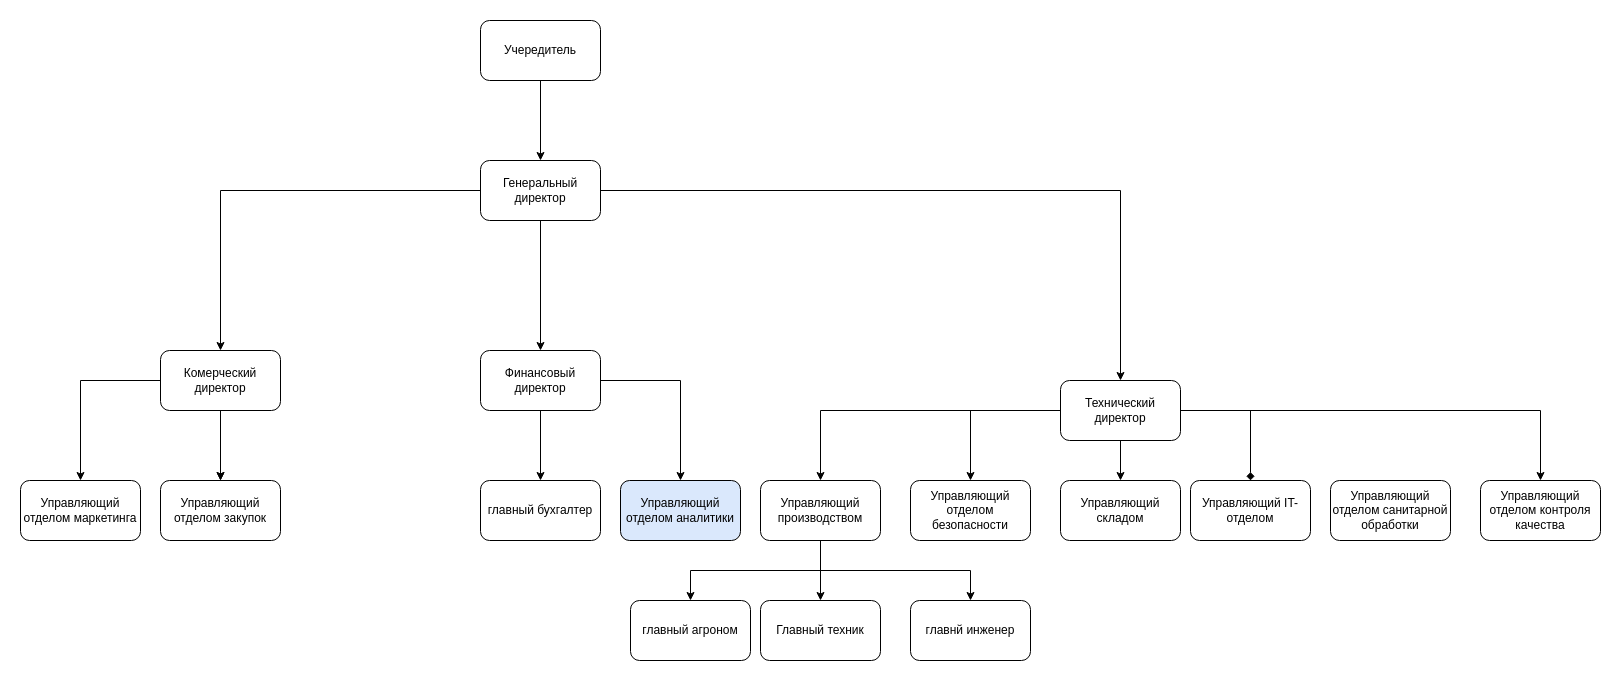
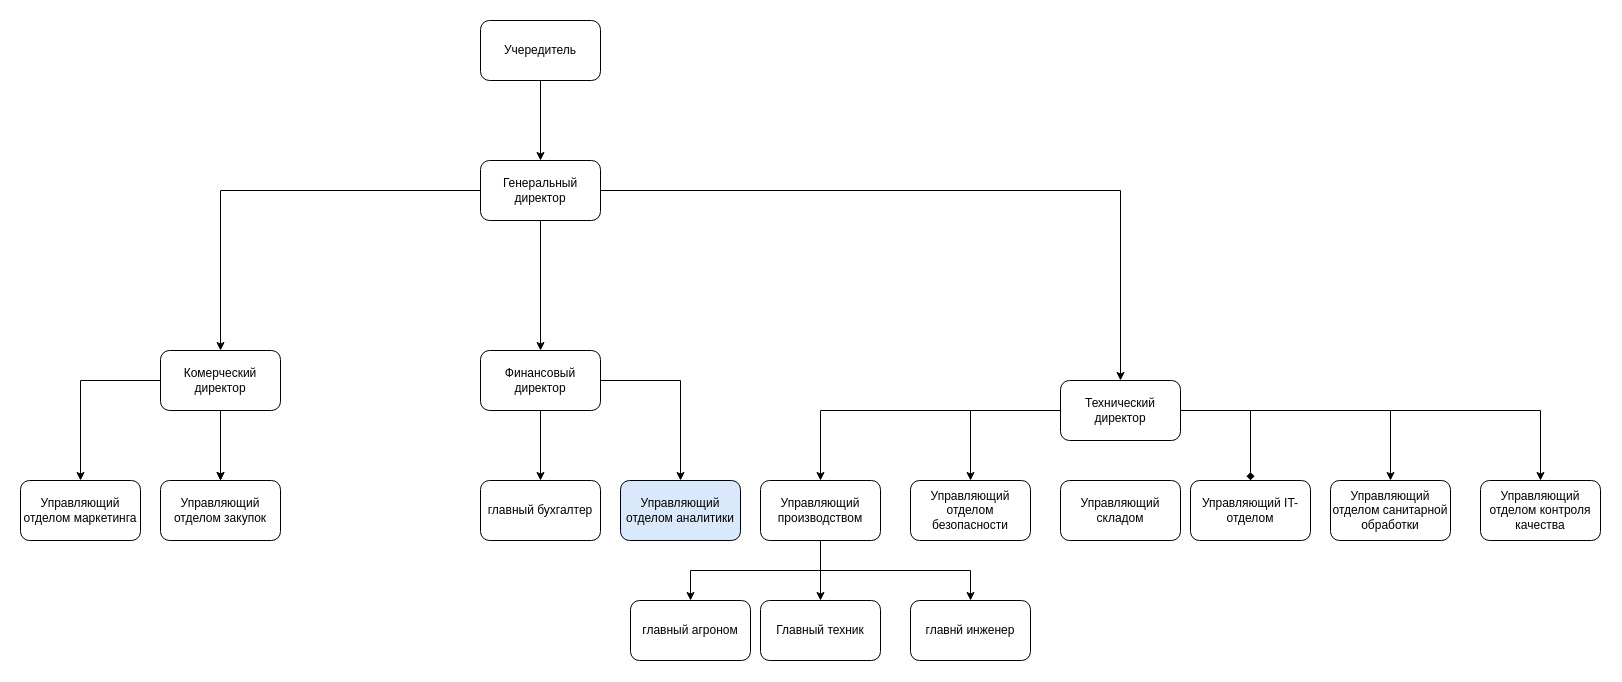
edge "Технический директор" -> "Управляющий отделом санитарной обработки": added
edge "Технический директор" -> "Управляющий складом": removed
